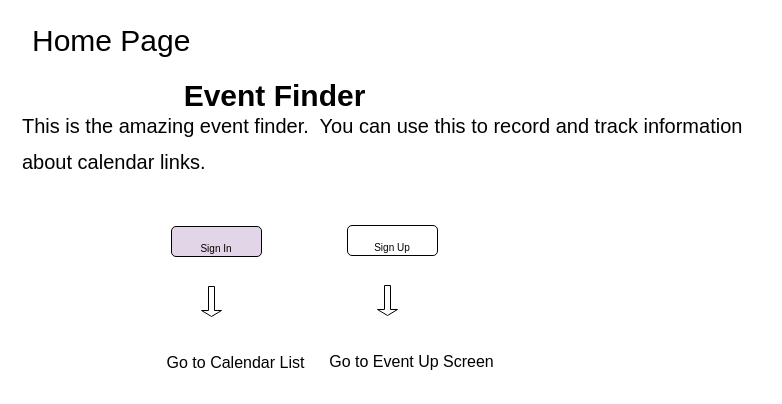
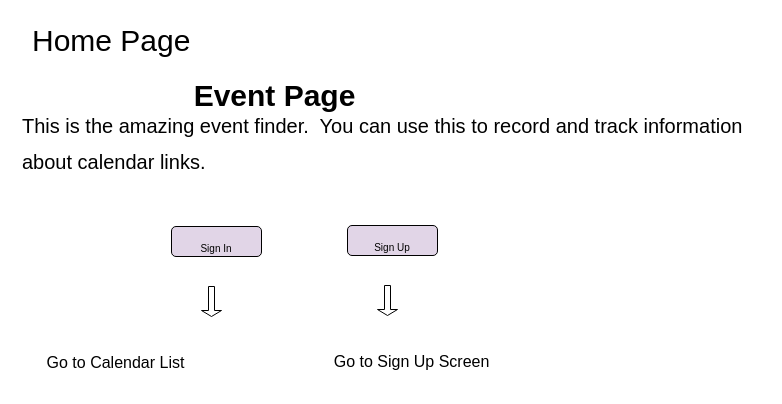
node "Event Finder": label "Event Finder" -> "Event Page"
node "Sign Up": fillcolor #ffffff -> #e1d5e7
node "Go to Event Up Screen": label "Go to Event Up Screen" -> "Go to Sign Up Screen"
node "Go to Calendar List": moved (236, 358) -> (116, 358)
